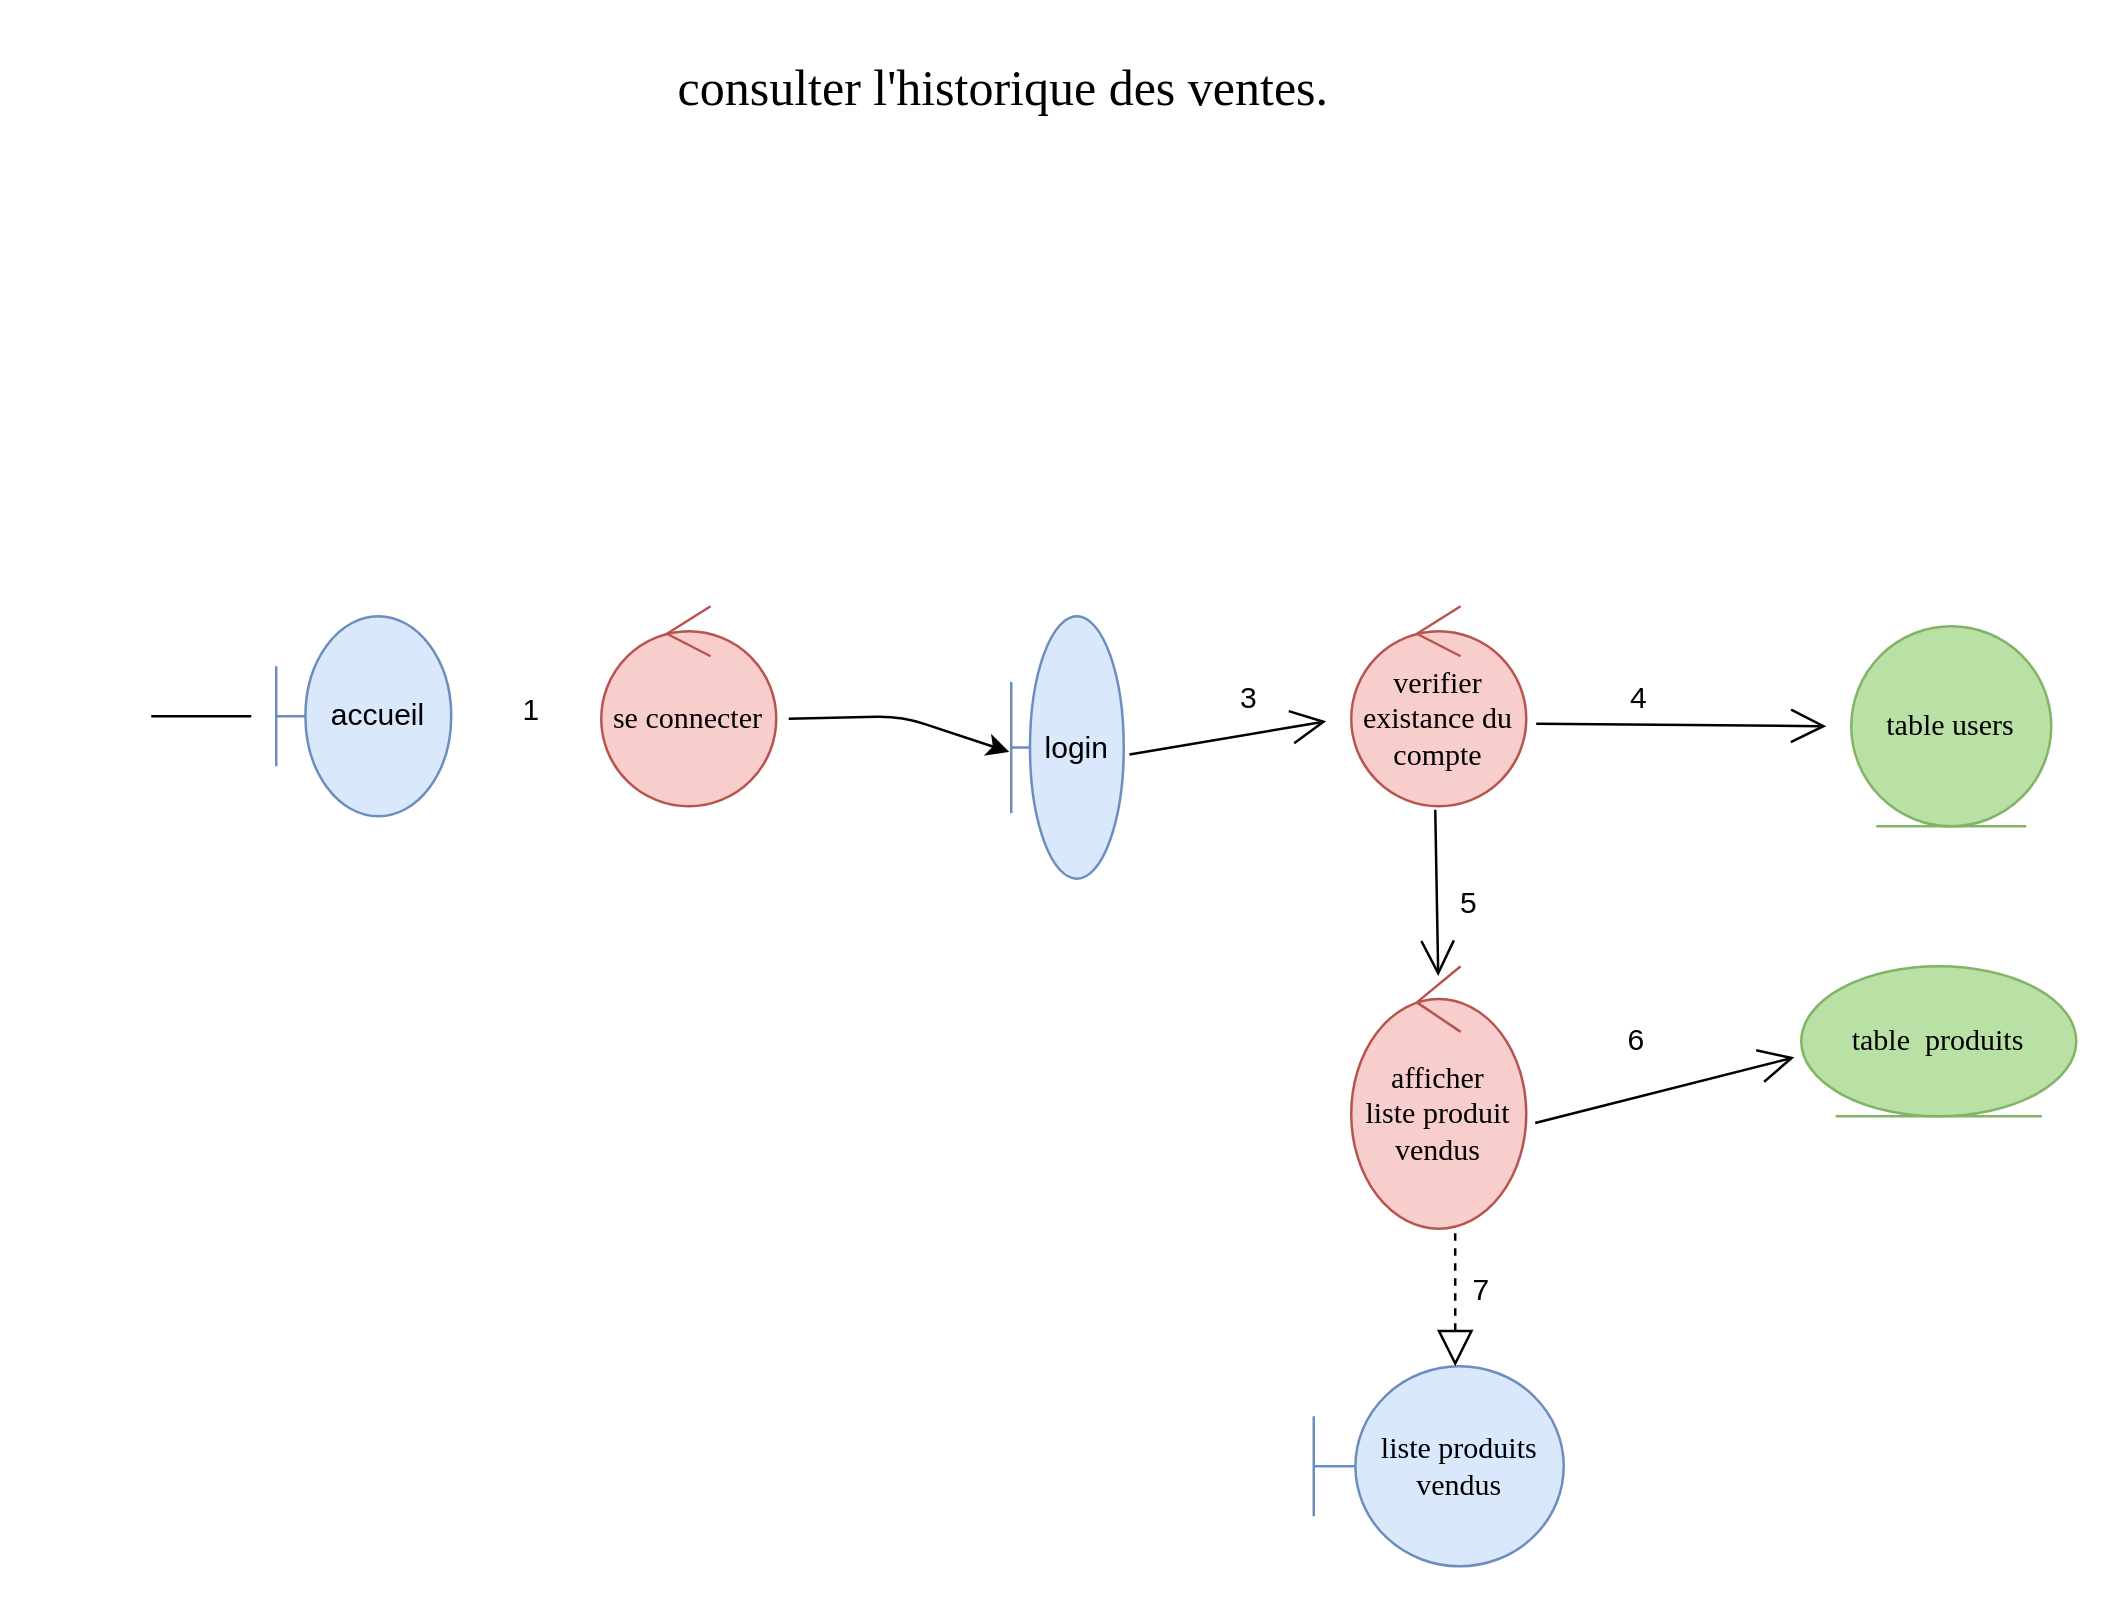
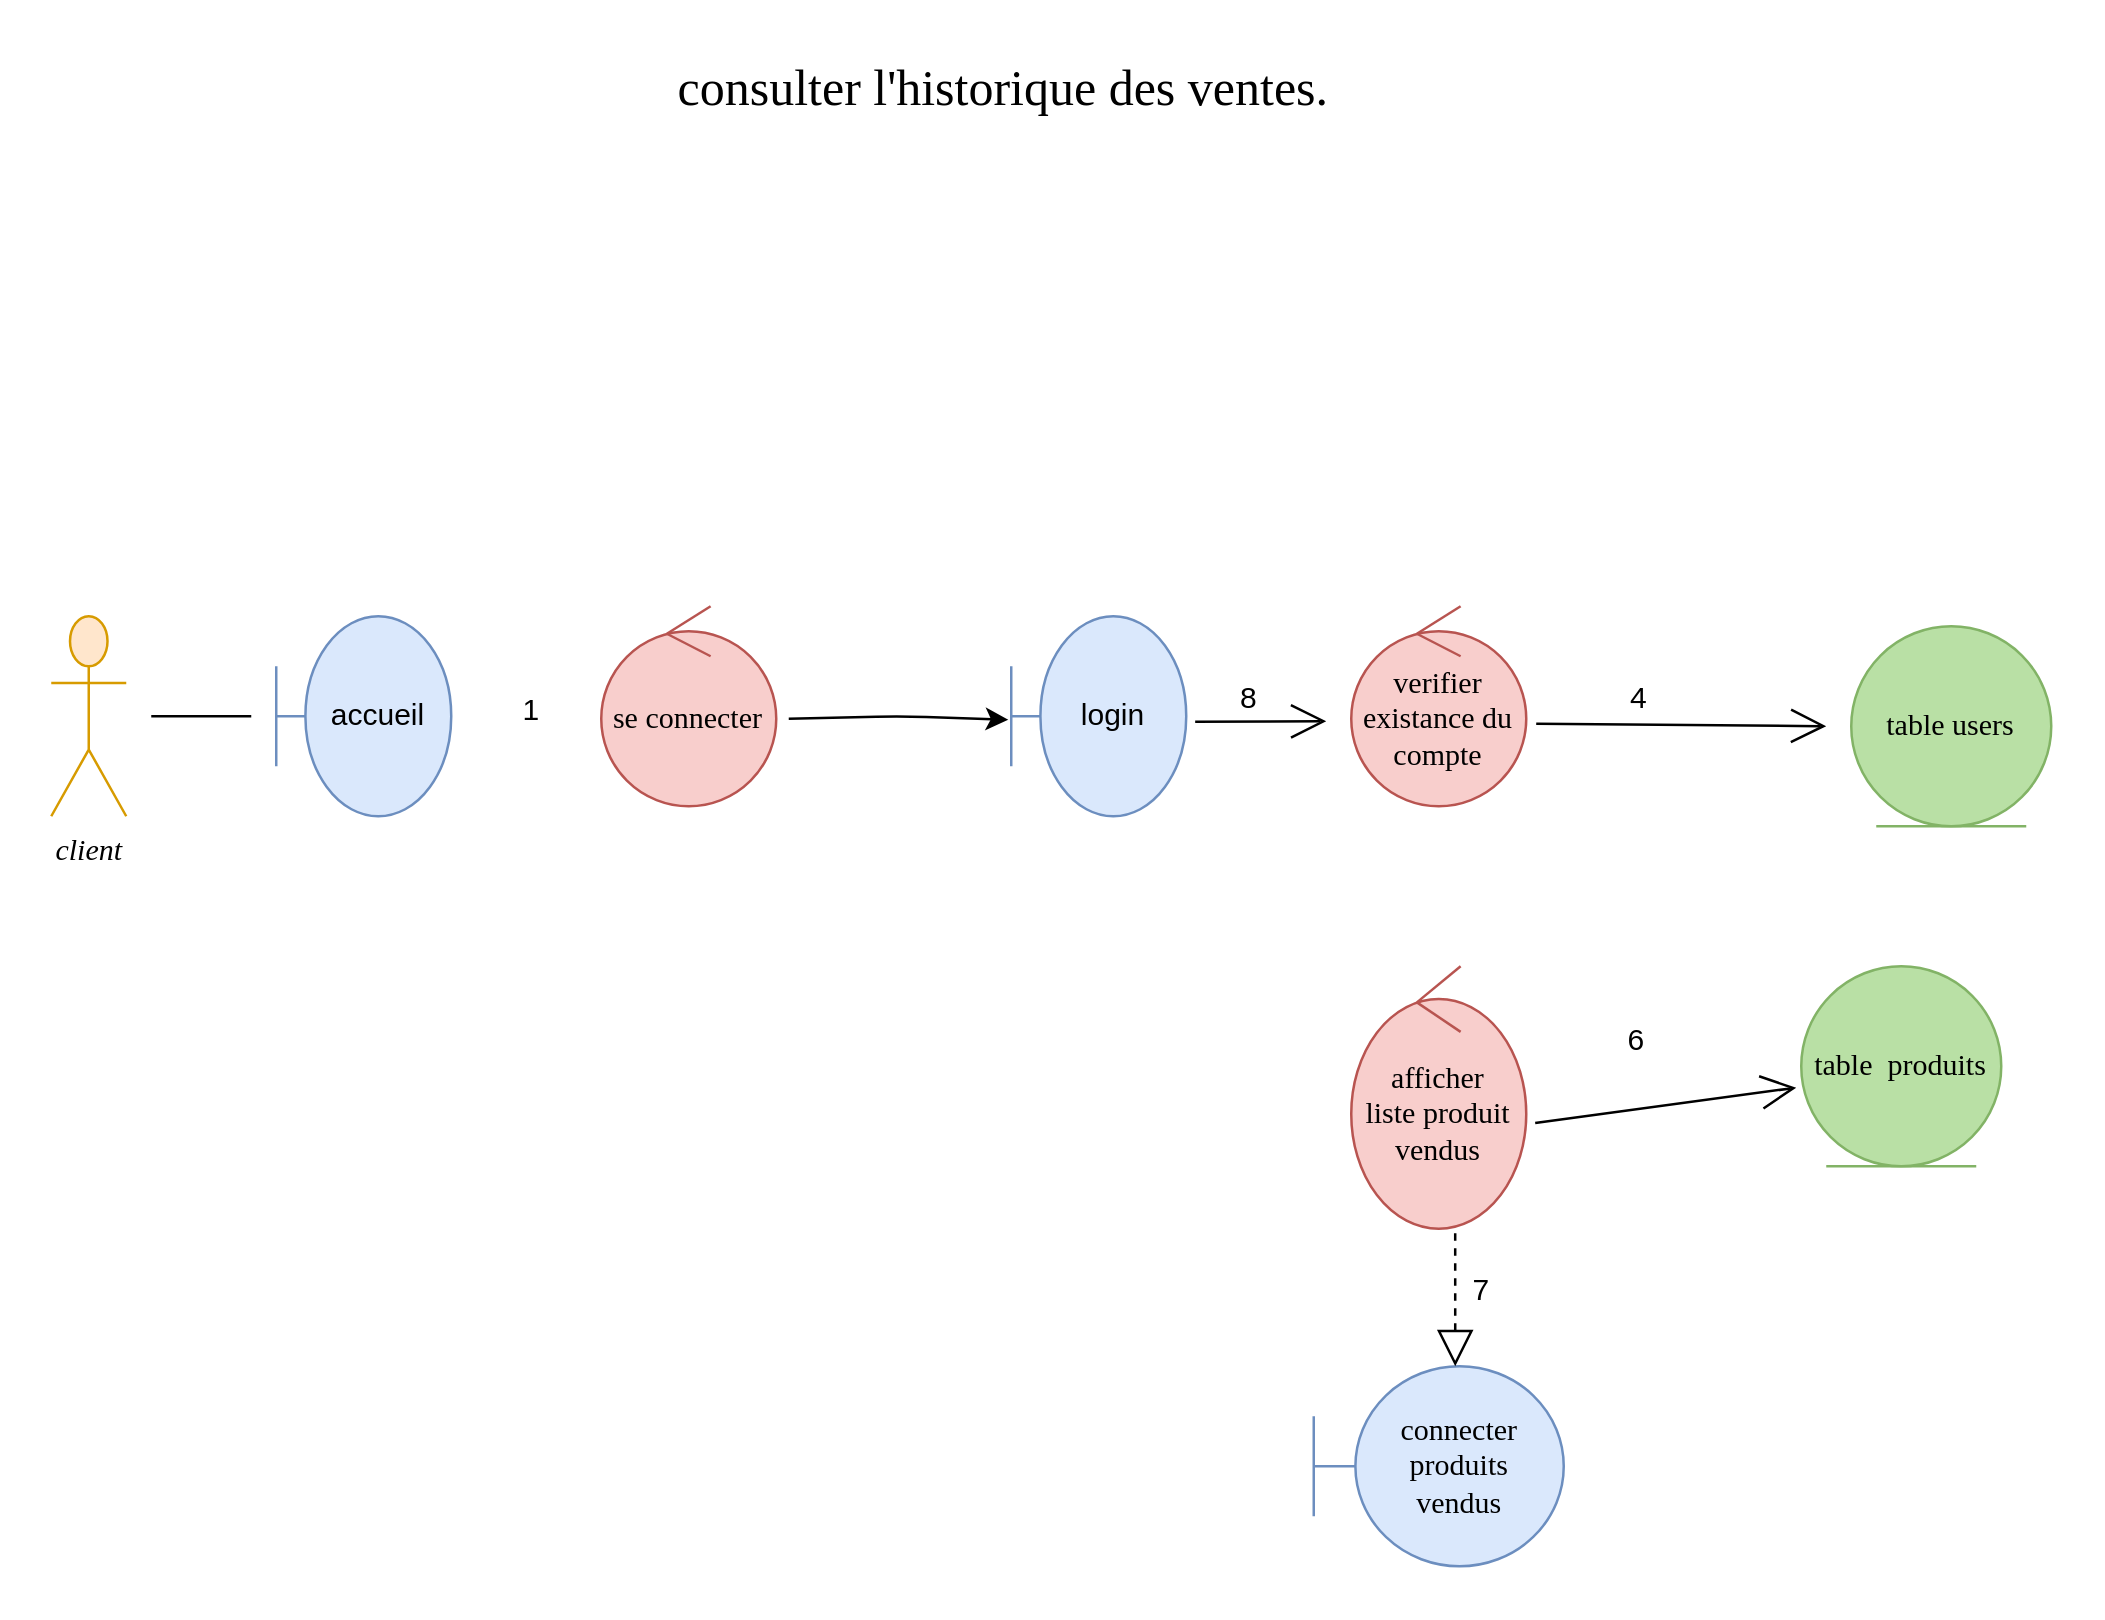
node "3": label "3" -> "8"
node "client": added
node "login": size 113x263 -> 175x200
edge "verifier existance du compte" -> "afficher liste produit vendus": removed
node "5": removed
node "table produits": size 275x150 -> 200x200
node "liste produits vendus": label "liste produits vendus" -> "connecter produits vendus"
